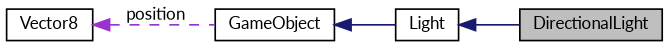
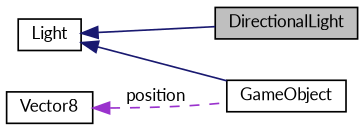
edge "Light" -> "GameObject": reversed
